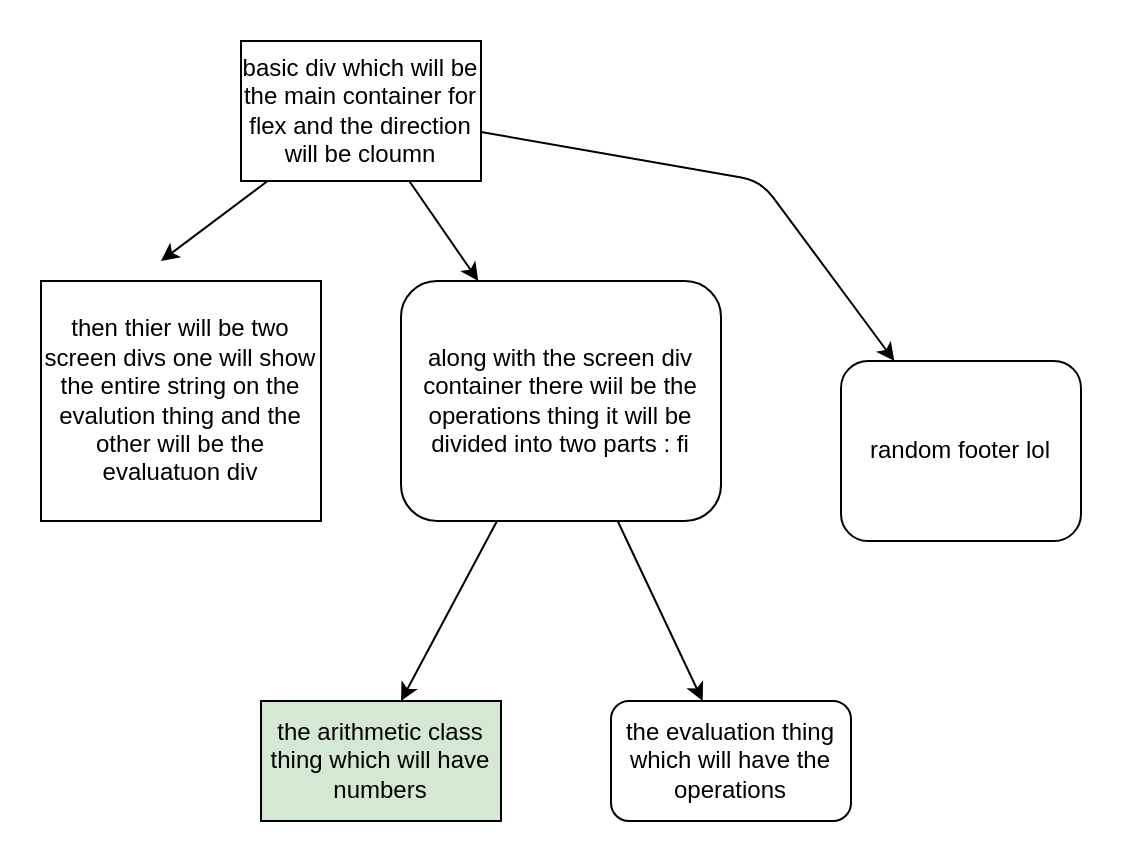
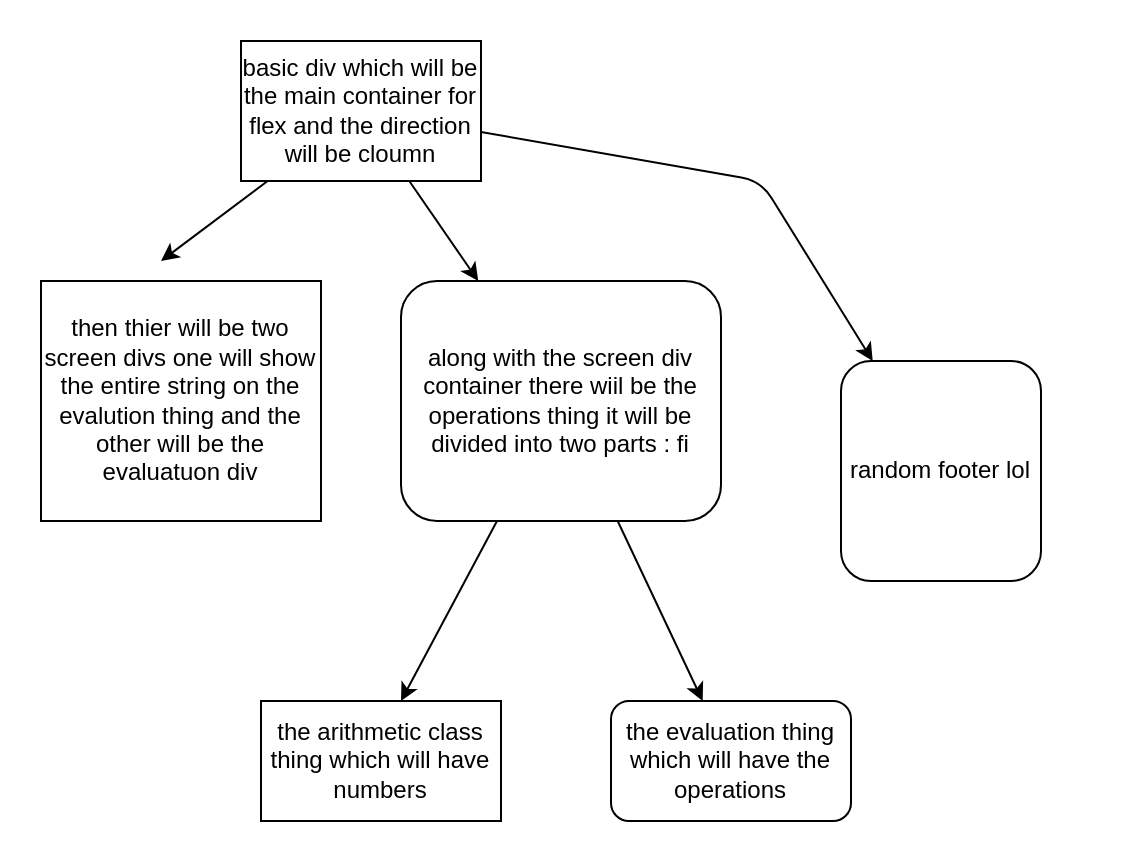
node "random footer lol": size 240x180 -> 200x220
node "the arithmetic class thing which will have numbers": fillcolor #d5e8d4 -> #ffffff
